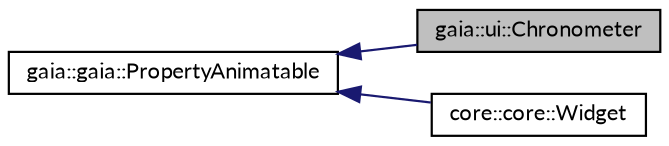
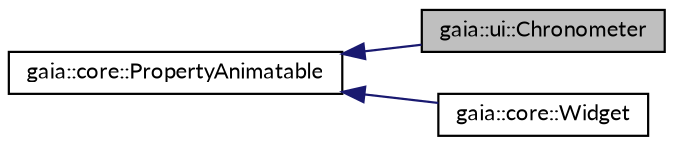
node "gaia::gaia::PropertyAnimatable": label "gaia::gaia::PropertyAnimatable" -> "gaia::core::PropertyAnimatable"
node "core::core::Widget": label "core::core::Widget" -> "gaia::core::Widget"
